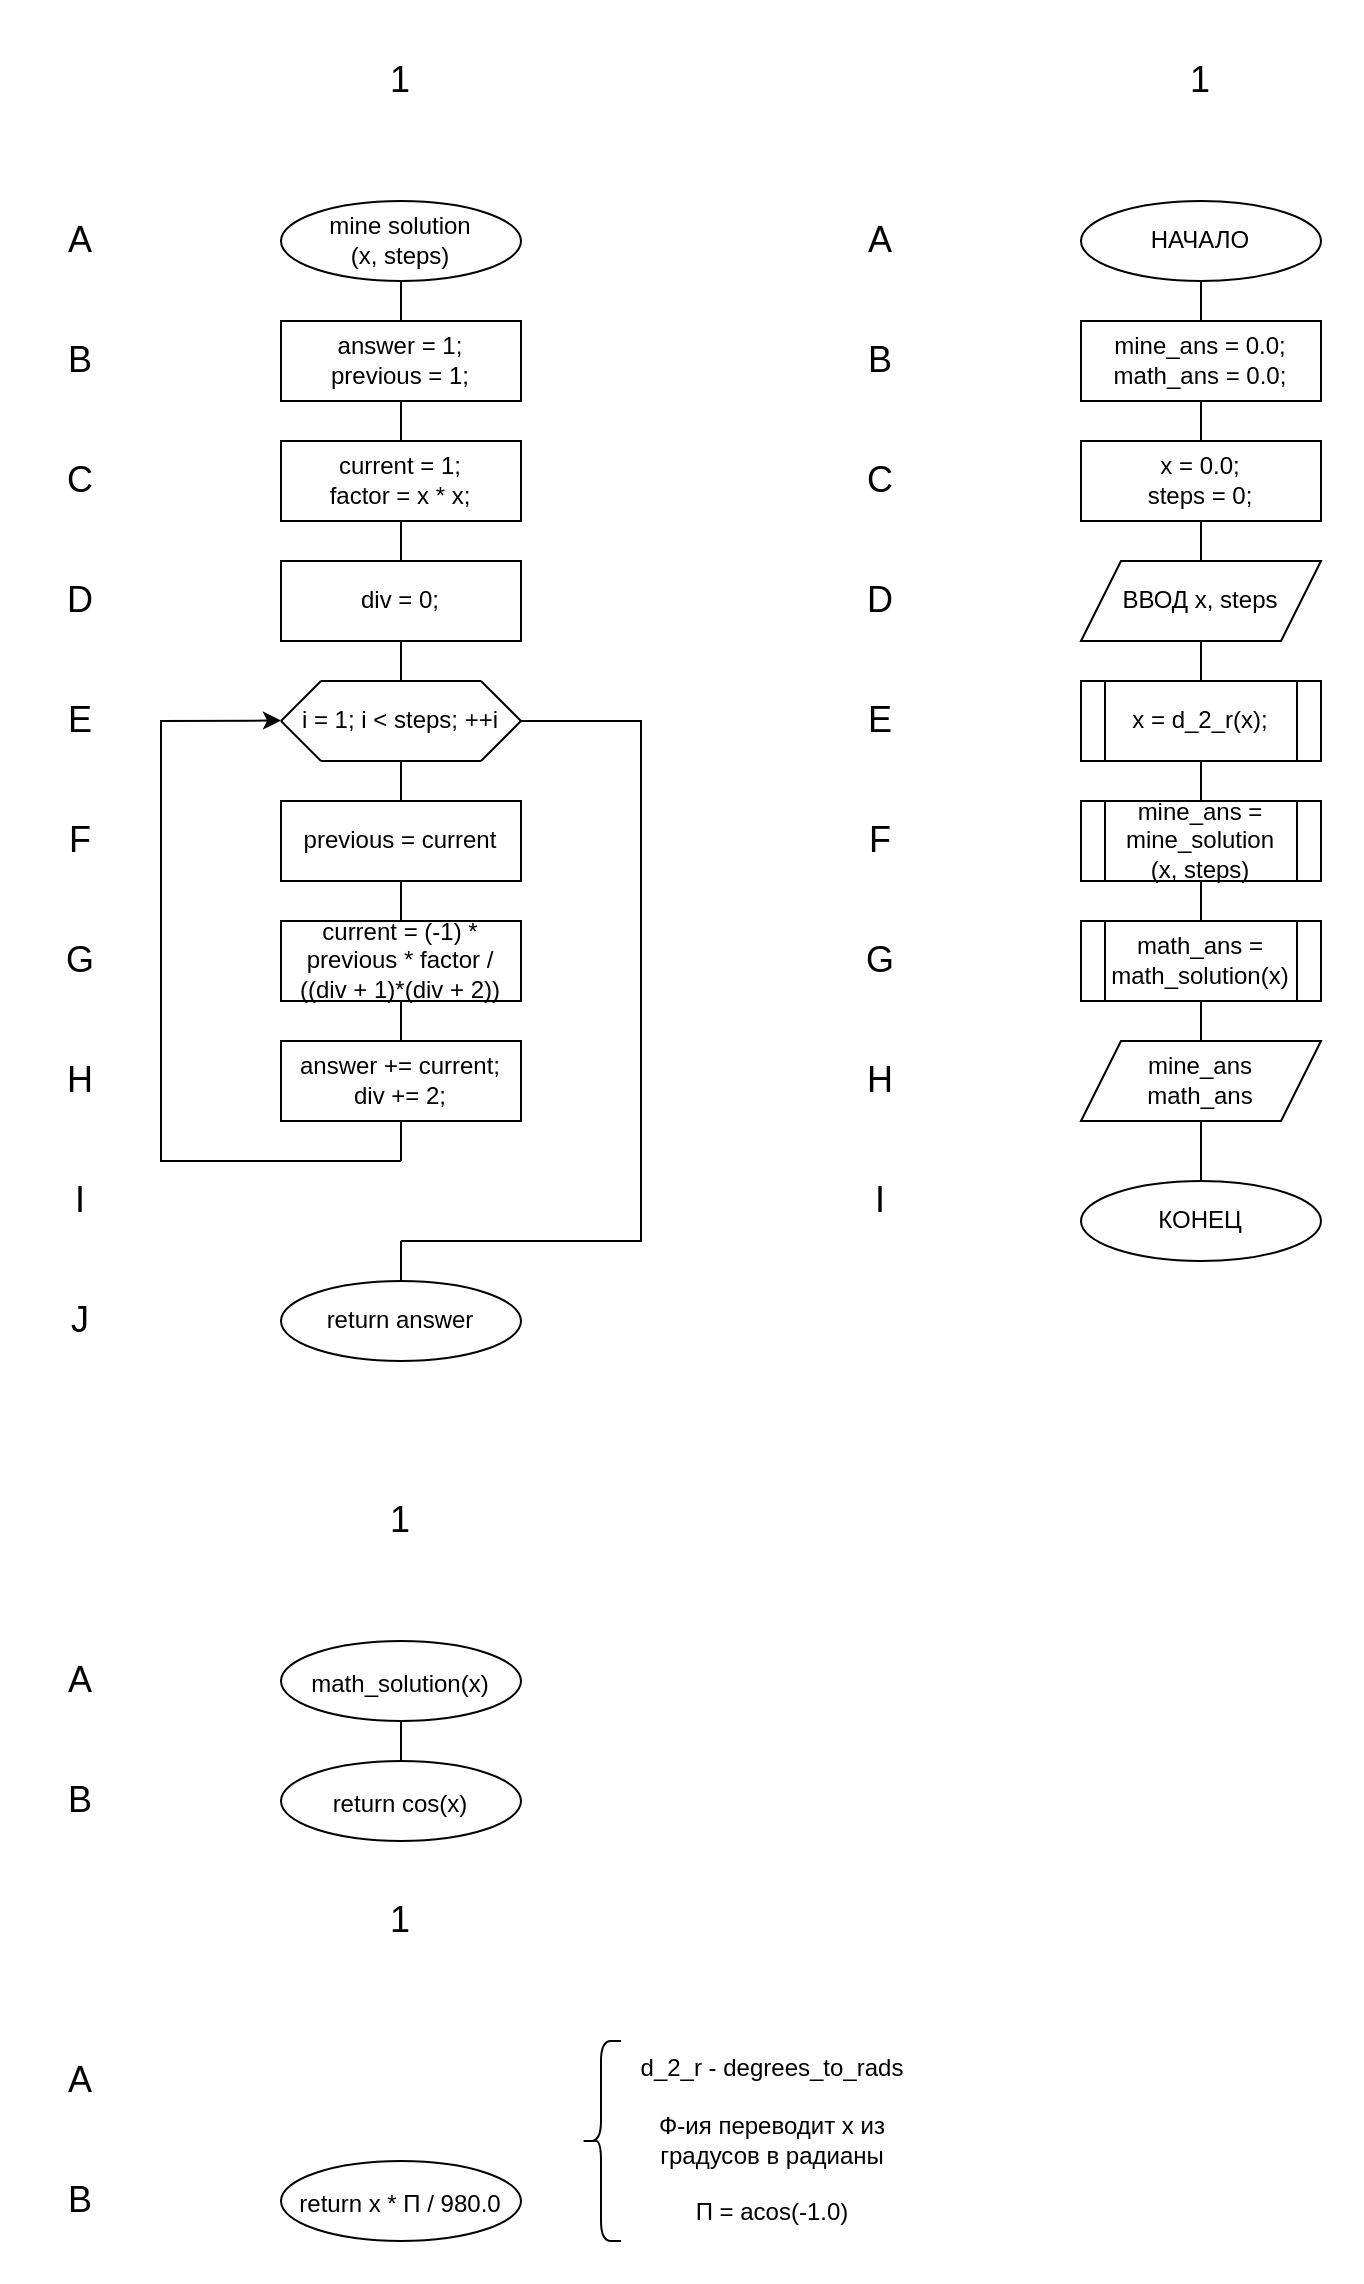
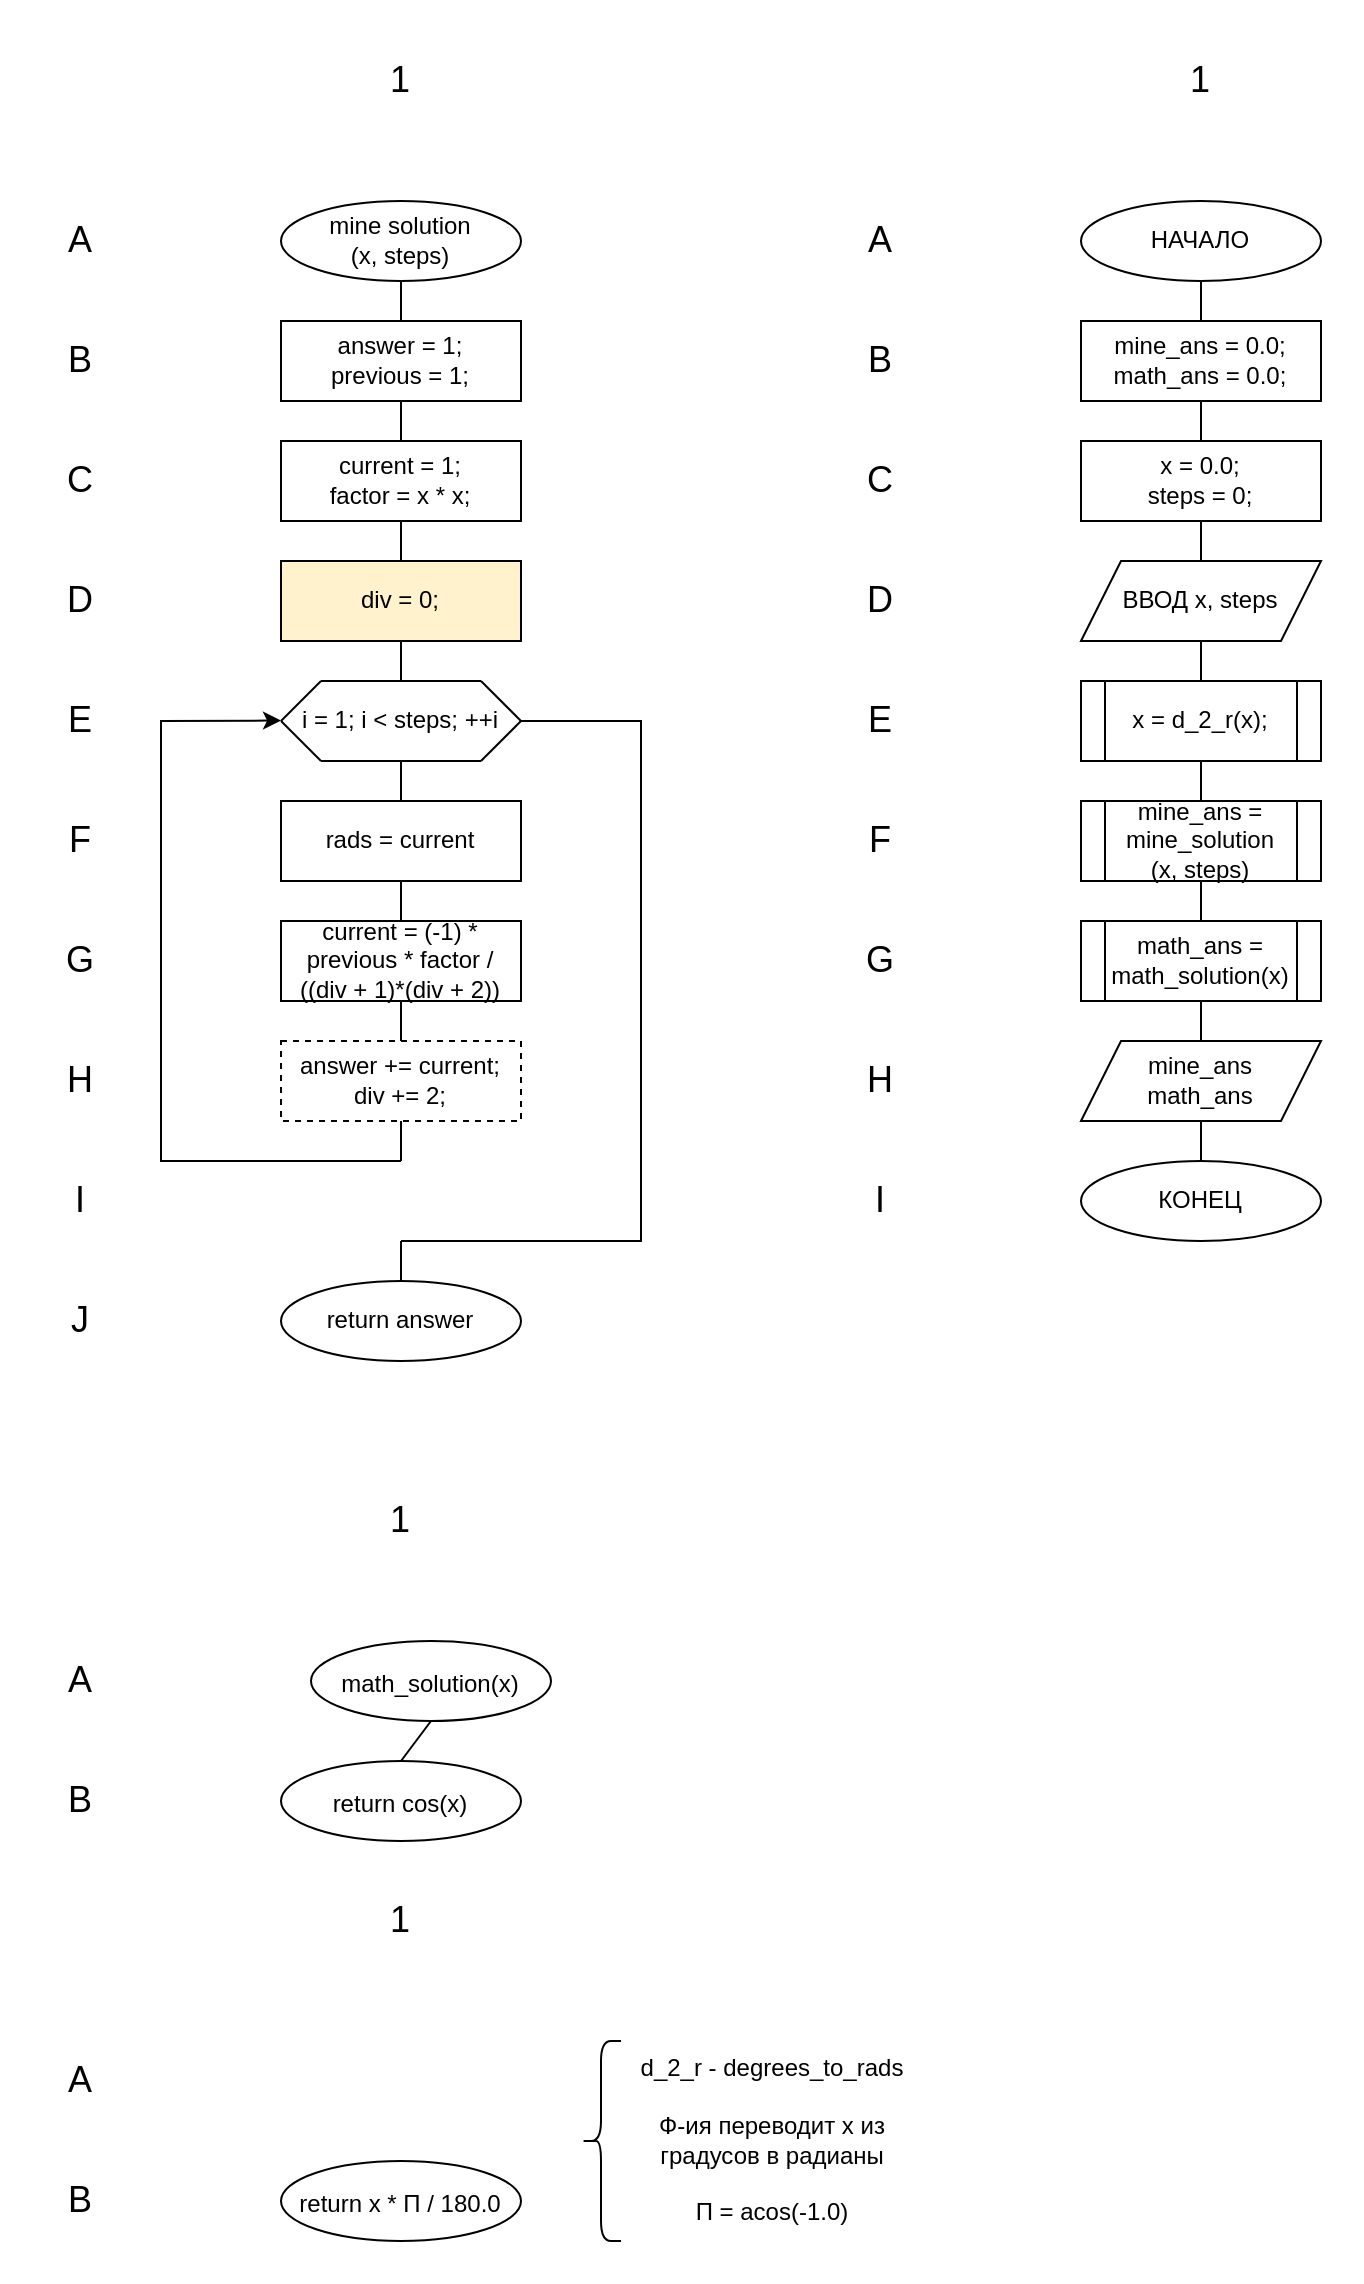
node "div = 0;": fillcolor #ffffff -> #fff2cc
node "previous = current": label "previous = current" -> "rads = current"
node "answer += current; div += 2;": style solid -> dashed
node "КОНЕЦ": moved (1201, 1221) -> (1201, 1201)
node "math_solution(x)": moved (401, 1681) -> (431, 1681)
node "return x * П / 980.0": label "return x * П / 980.0" -> "return x * П / 180.0"
